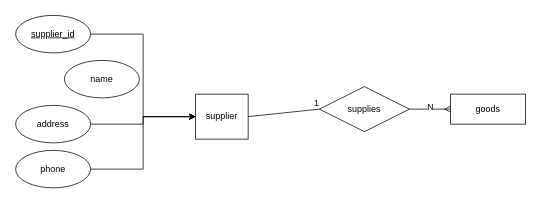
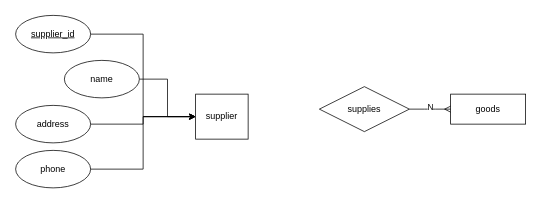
edge "name" -> "supplier": added
edge "supplies" -- "supplier": removed, label "1"
